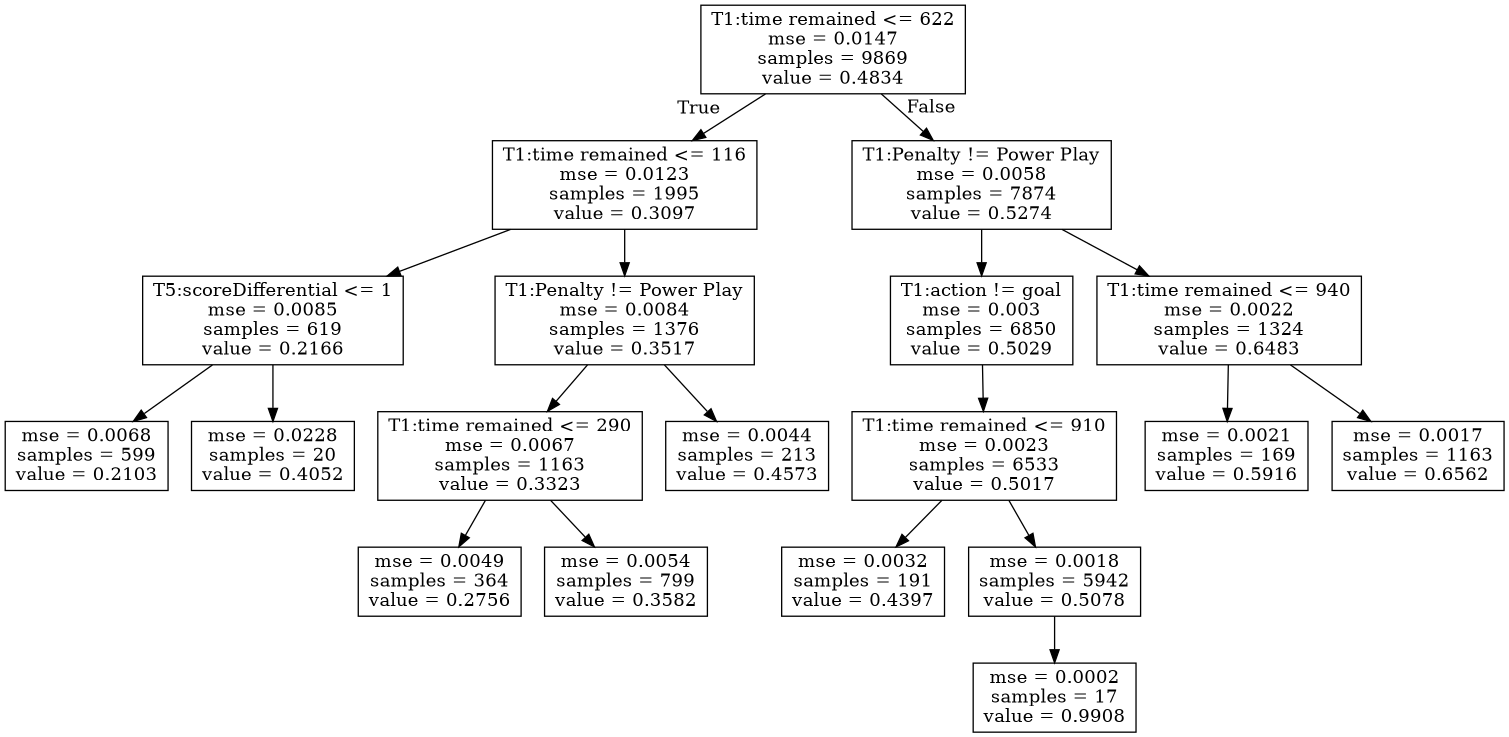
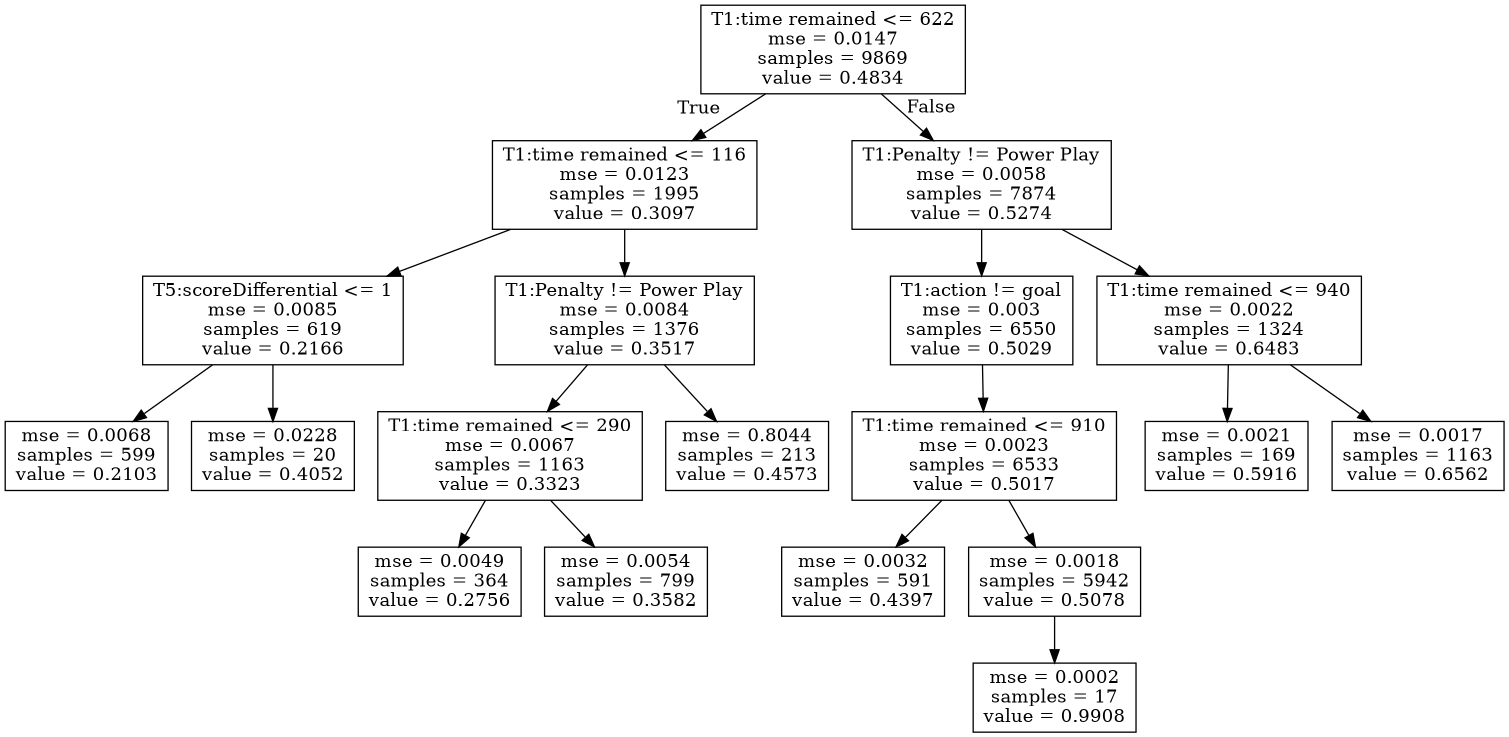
node "T1:action != goal mse = 0.003 samples = 6850 value = 0.5029": label "T1:action != goal mse = 0.003 samples = 6850 value = 0.5029" -> "T1:action != goal mse = 0.003 samples = 6550 value = 0.5029"
node "mse = 0.0044 samples = 213 value = 0.4573": label "mse = 0.0044 samples = 213 value = 0.4573" -> "mse = 0.8044 samples = 213 value = 0.4573"
node "mse = 0.0032 samples = 191 value = 0.4397": label "mse = 0.0032 samples = 191 value = 0.4397" -> "mse = 0.0032 samples = 591 value = 0.4397"
